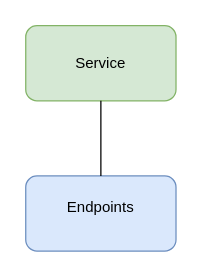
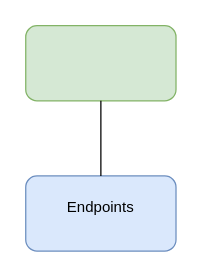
node "Service": removed
